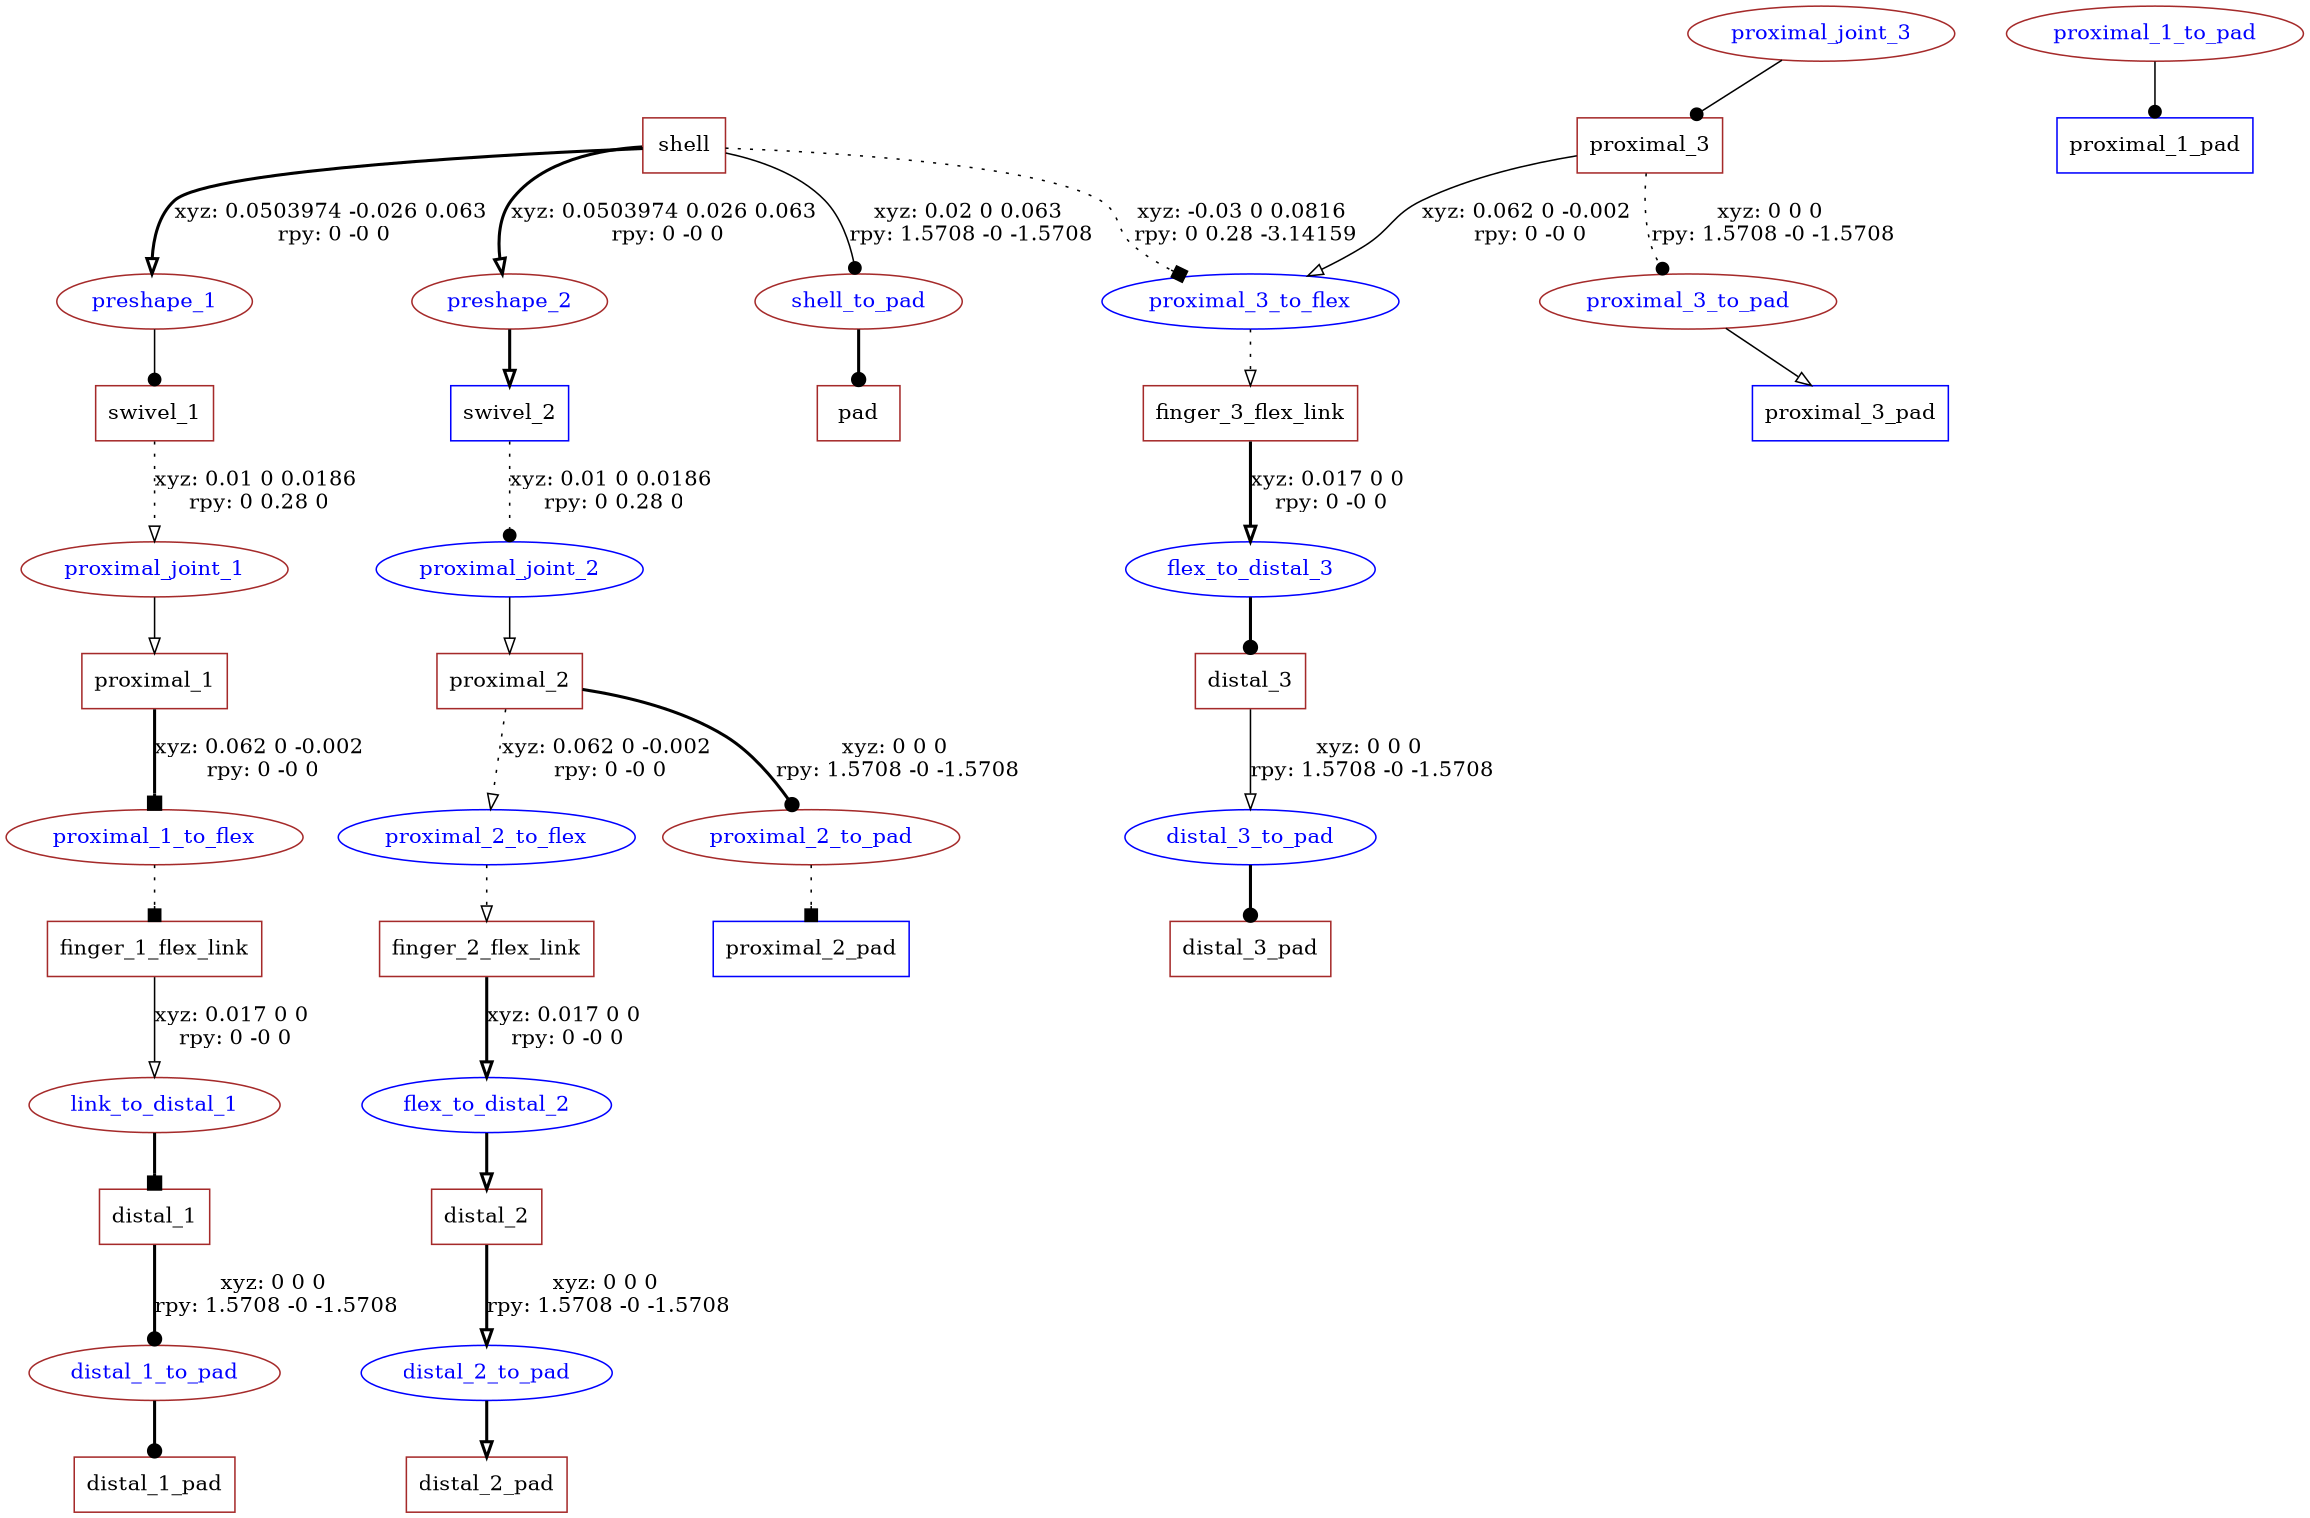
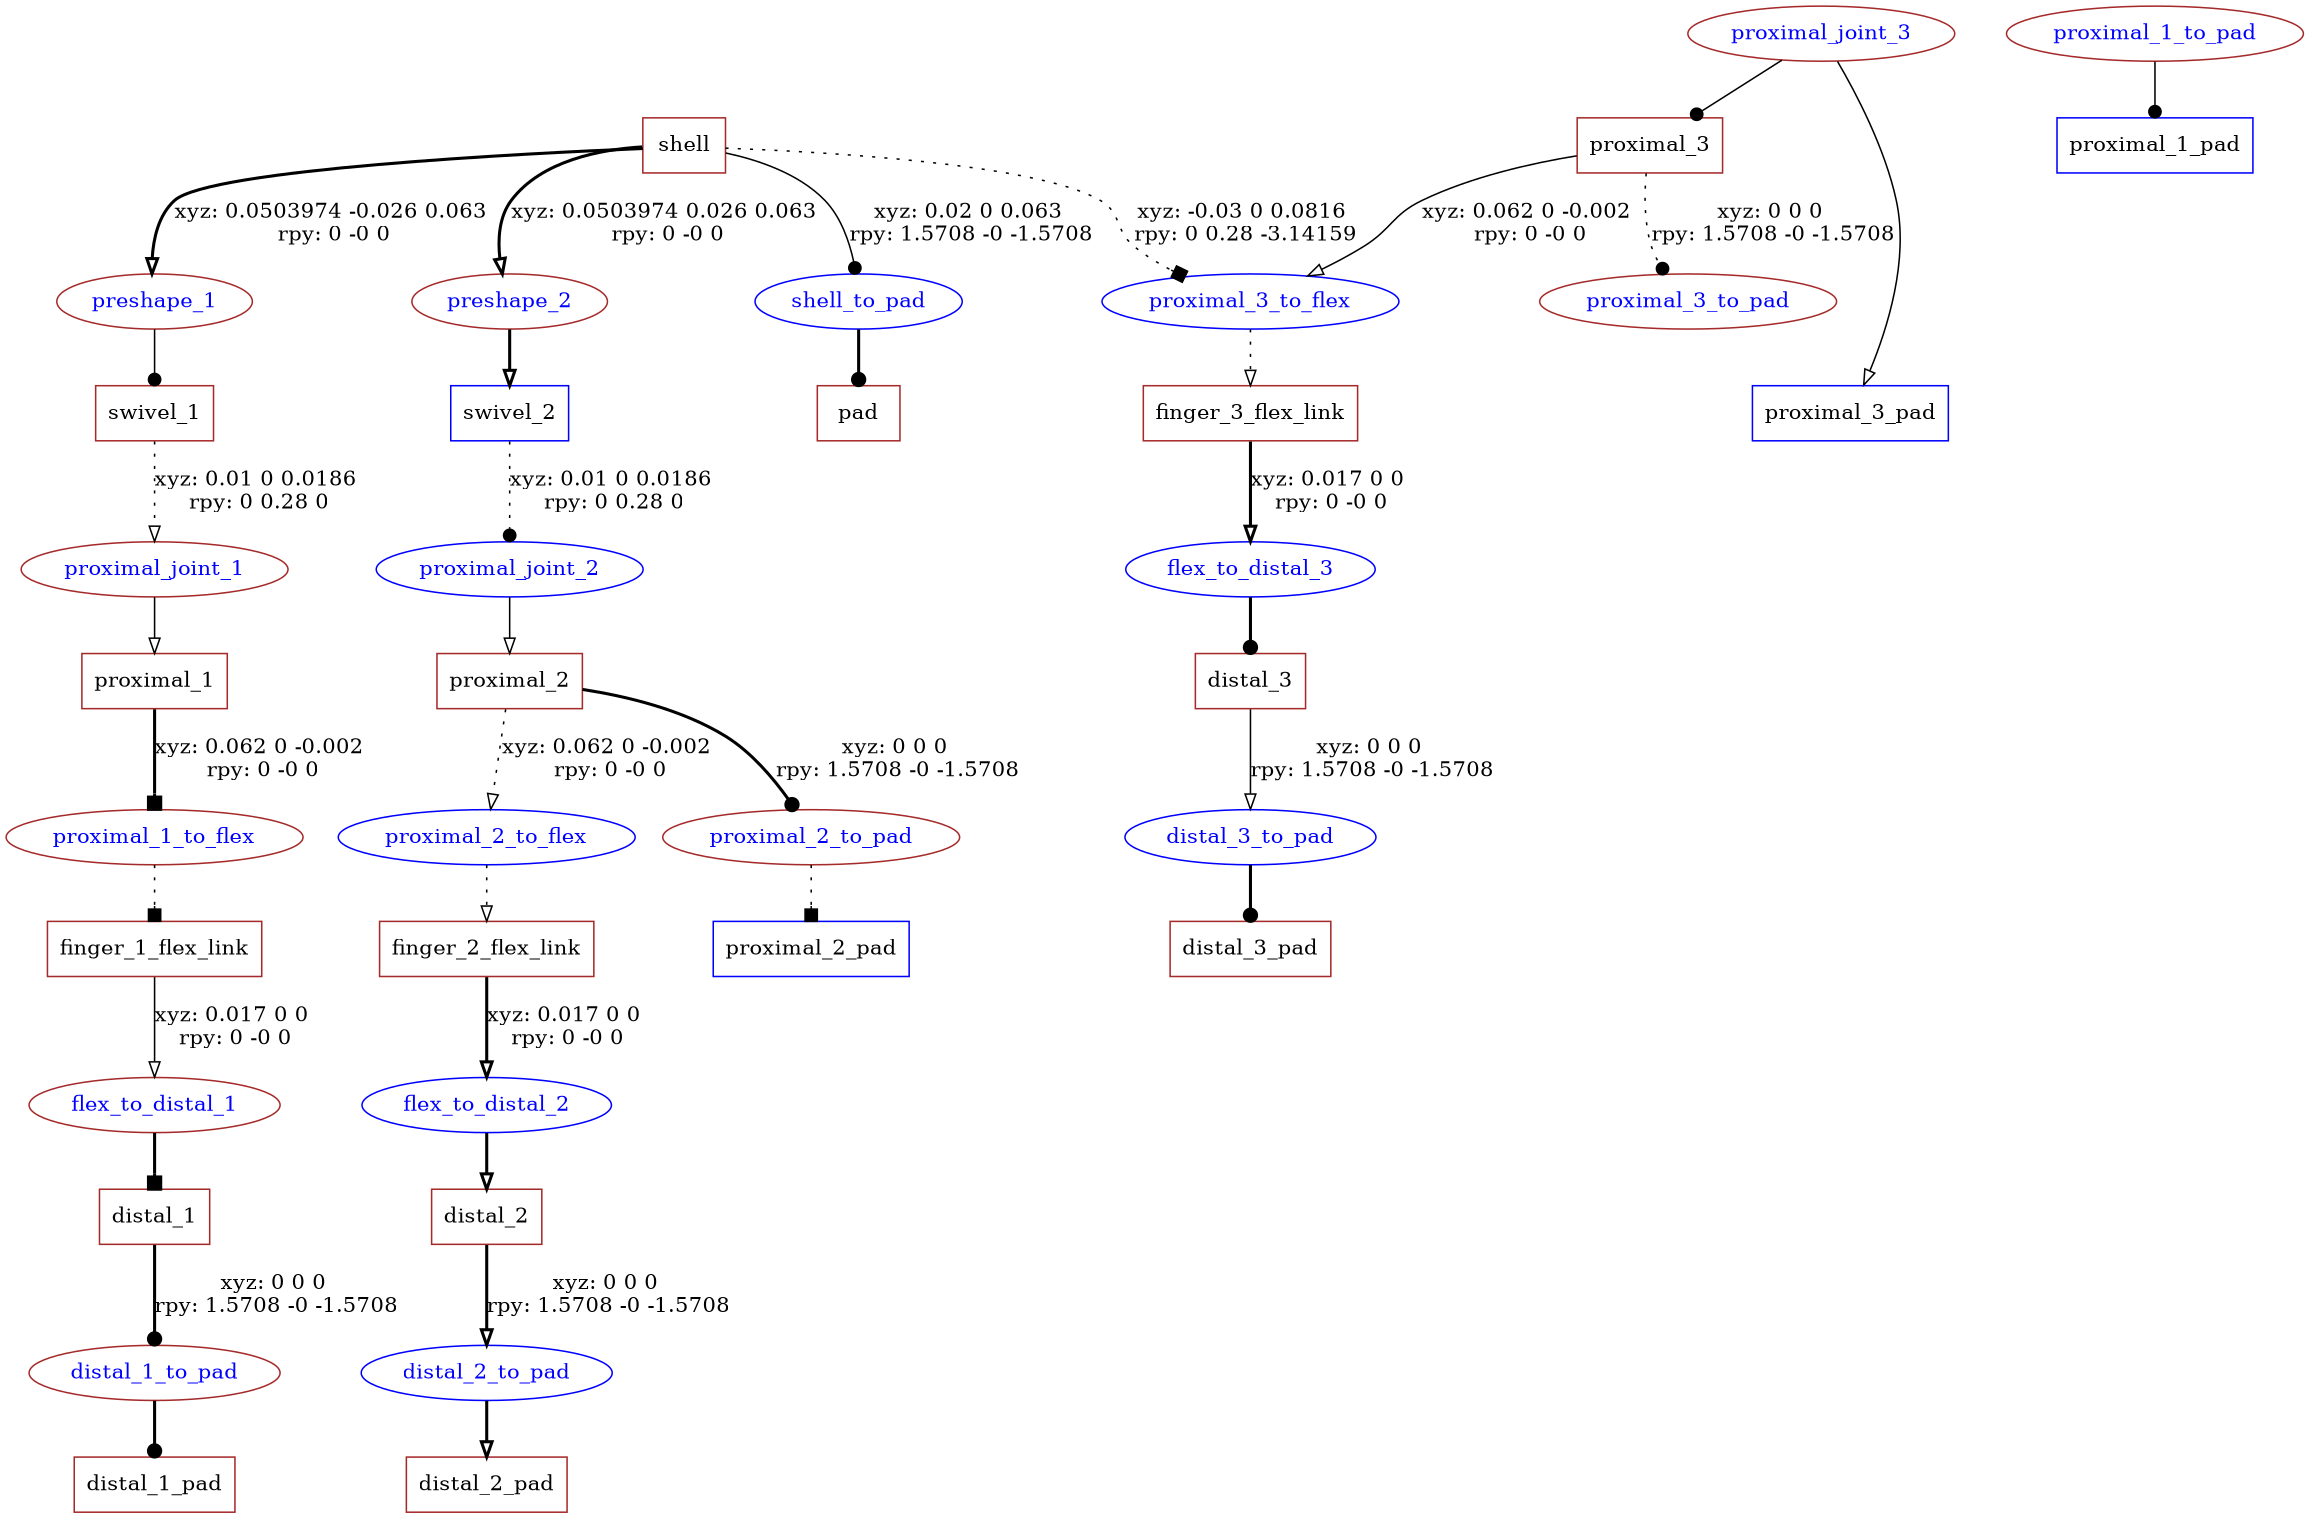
node "shell_to_pad": color brown -> blue
edge "proximal_3_to_pad" -> "proximal_3_pad": now "proximal_joint_3" -> "proximal_3_pad"
node "link_to_distal_1": label "link_to_distal_1" -> "flex_to_distal_1"
